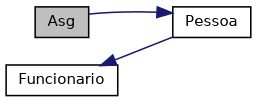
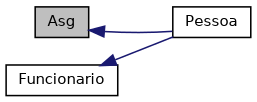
edge "Asg" -> "Pessoa": reversed
